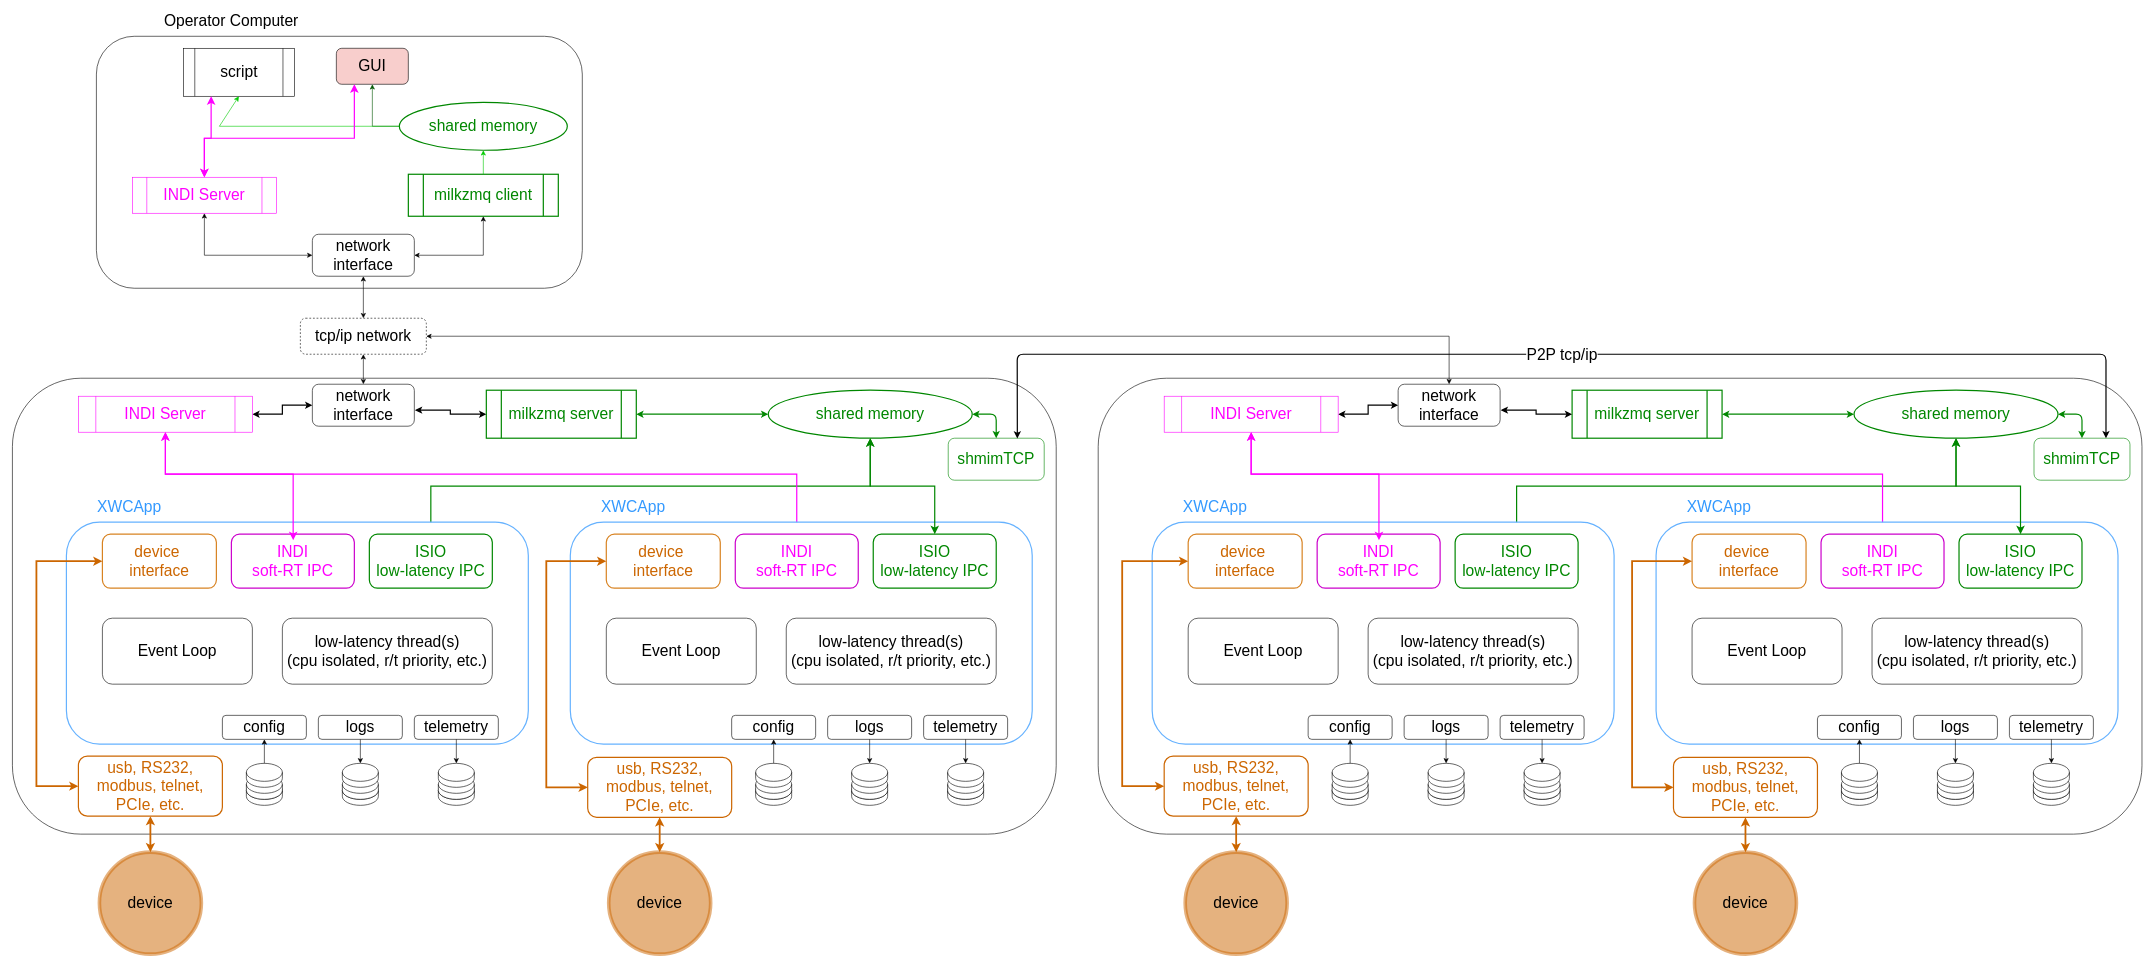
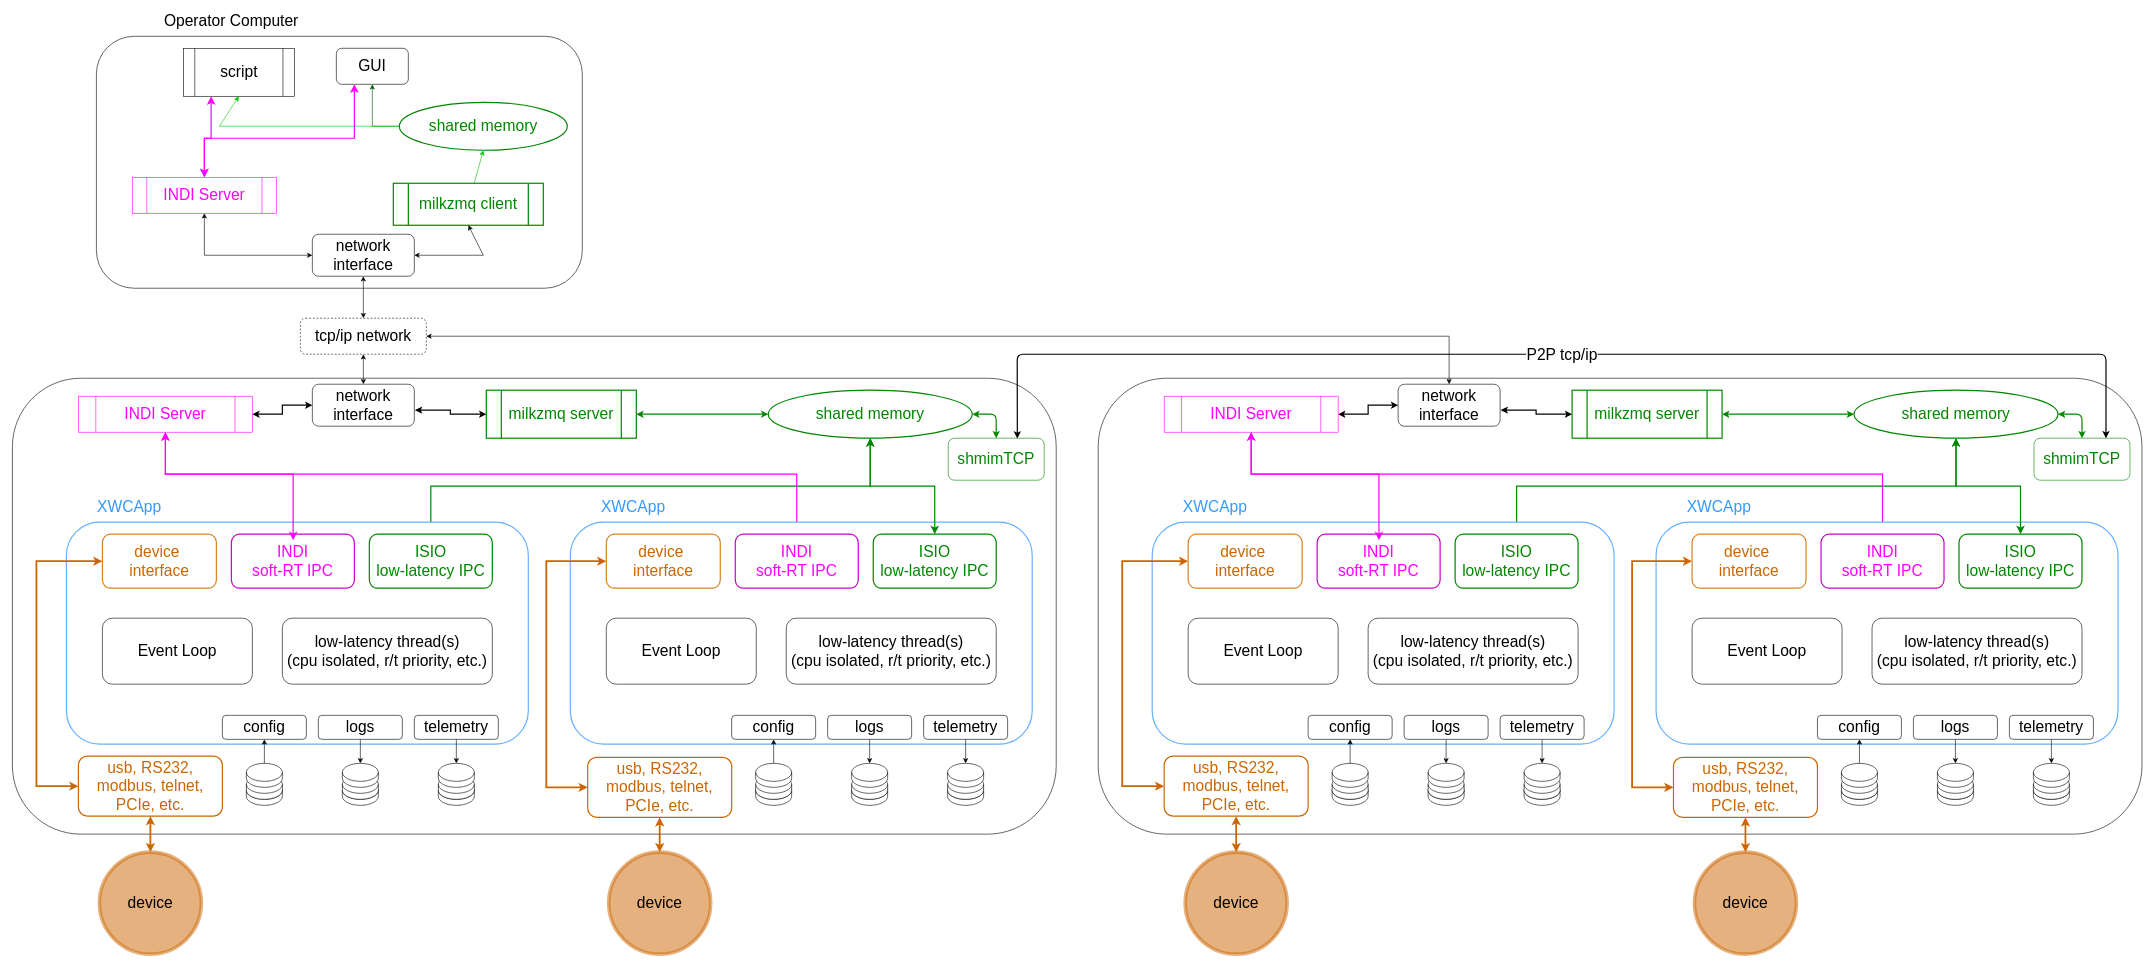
node "GUI": fillcolor #f8cecc -> #ffffff
node "milkzmq client": moved (483, 195) -> (468, 204)
